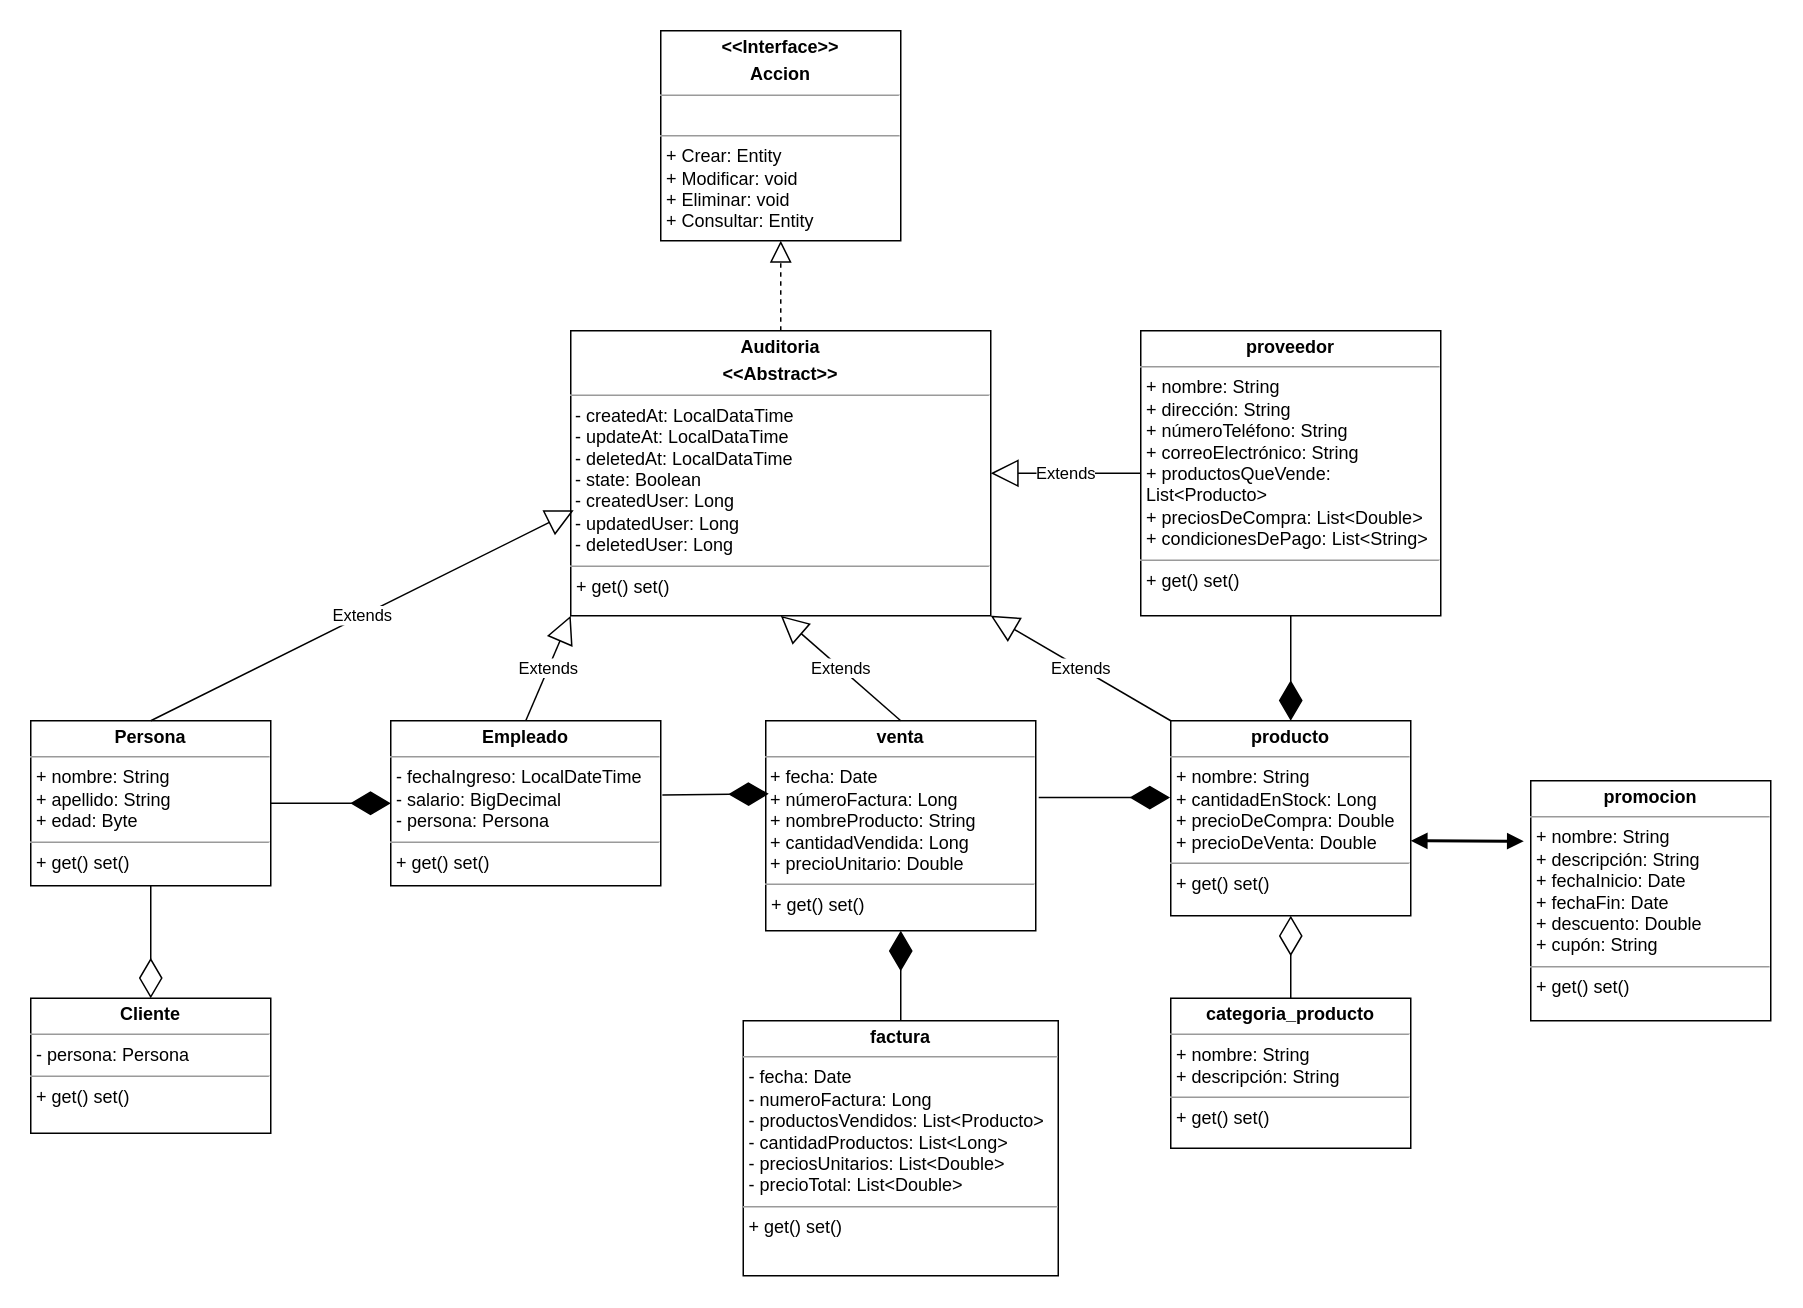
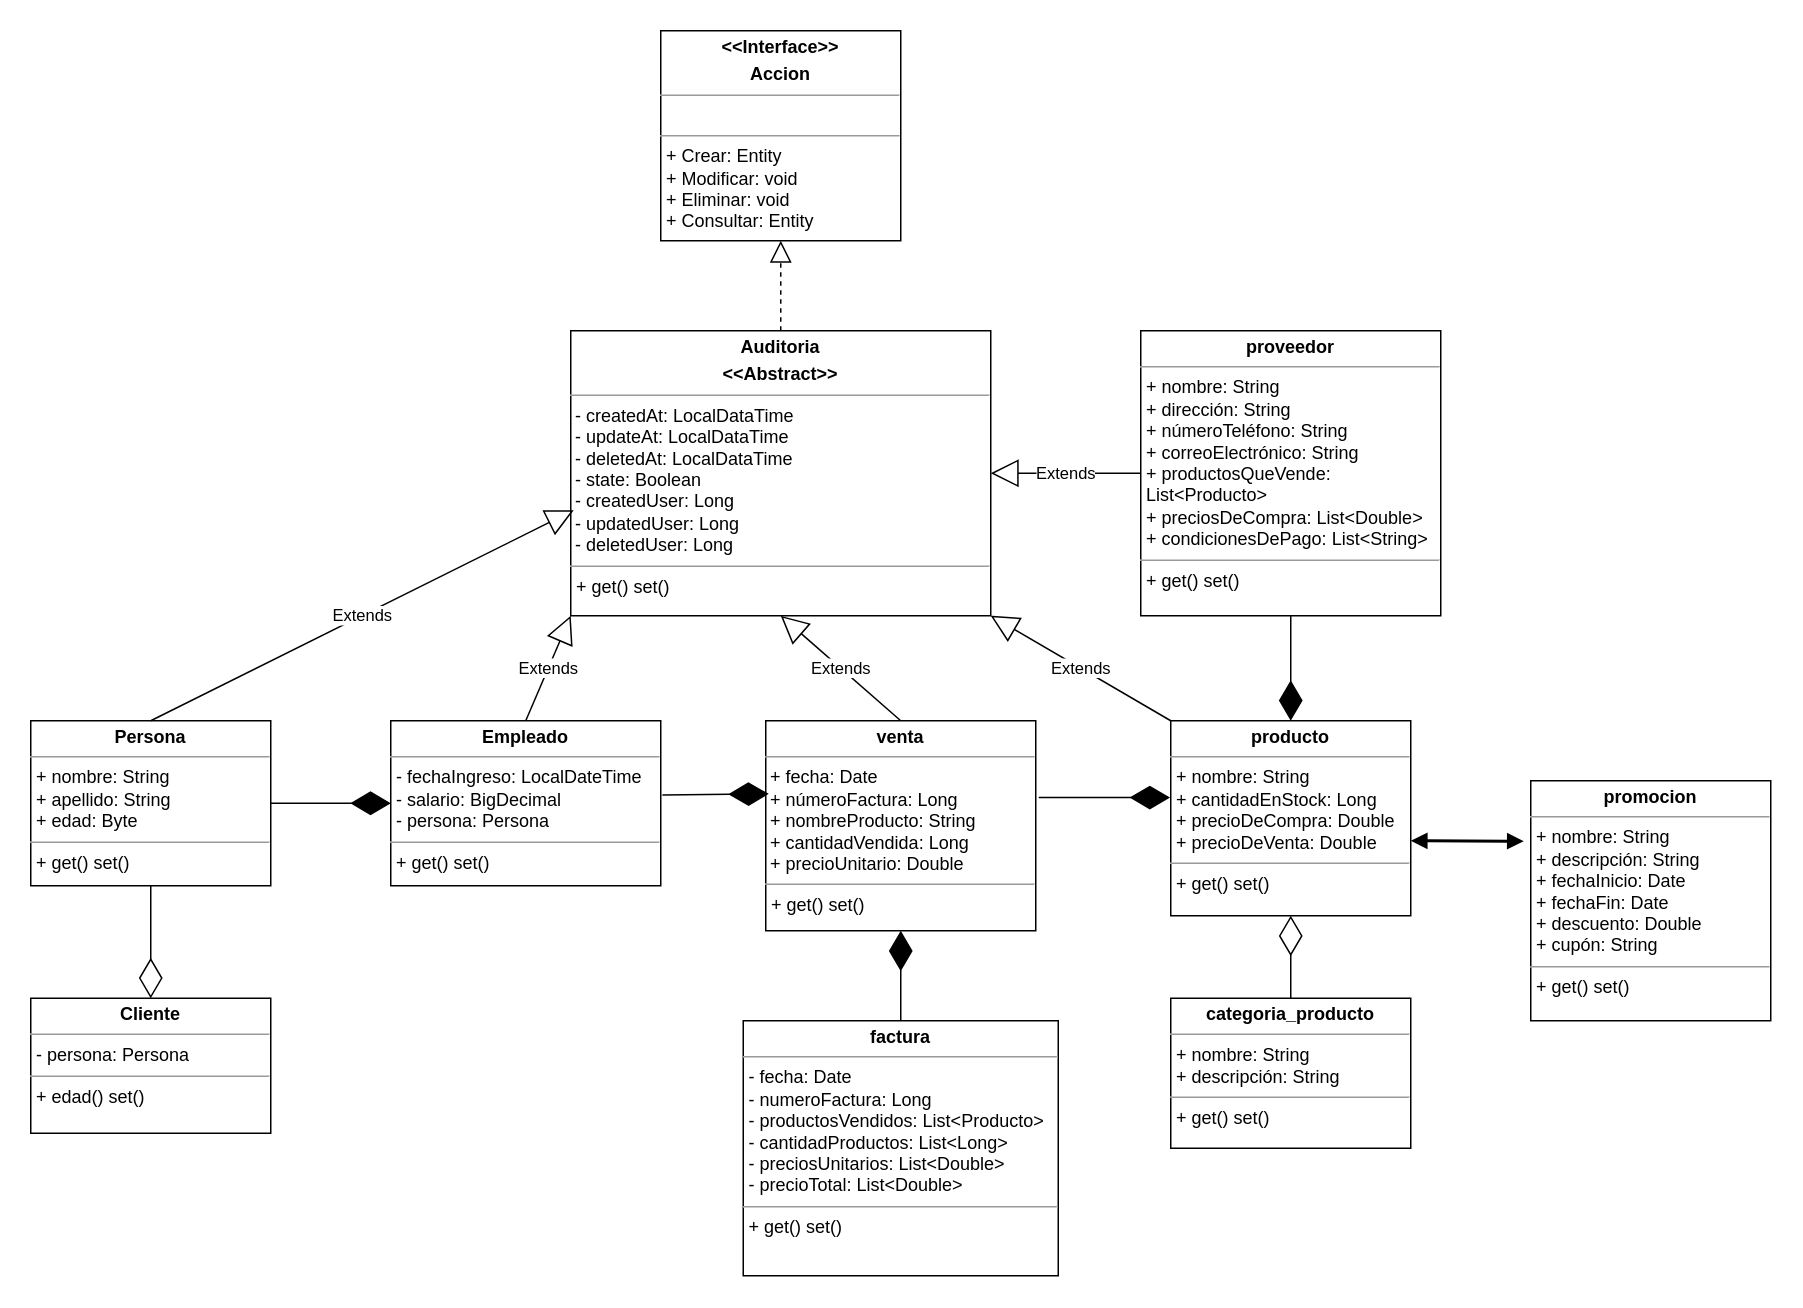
node "Cliente - persona: Persona + get() set()": label "Cliente - persona: Persona + get() set()" -> "Cliente - persona: Persona + edad() set()"
